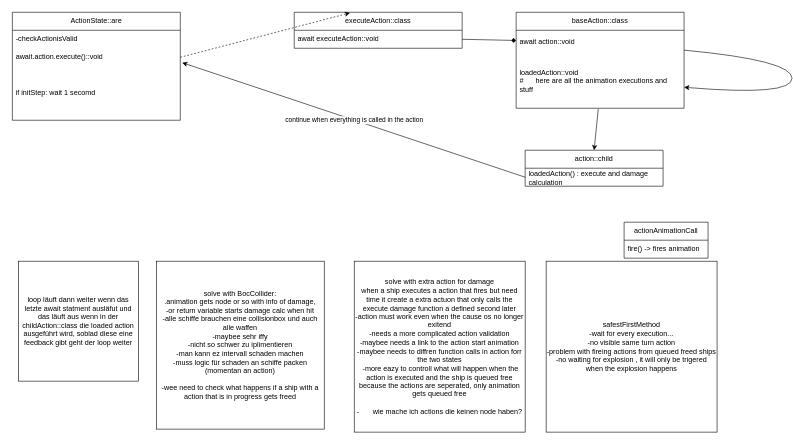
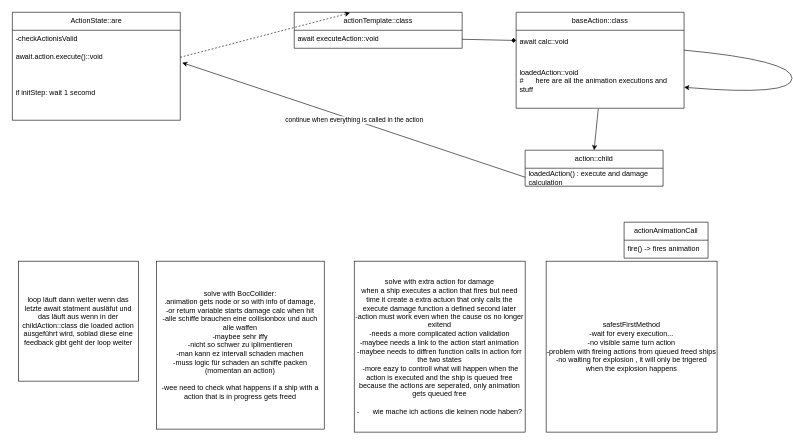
node "executeAction::class": label "executeAction::class" -> "actionTemplate::class"
node "await action::void": label "await action::void" -> "await calc::void"
